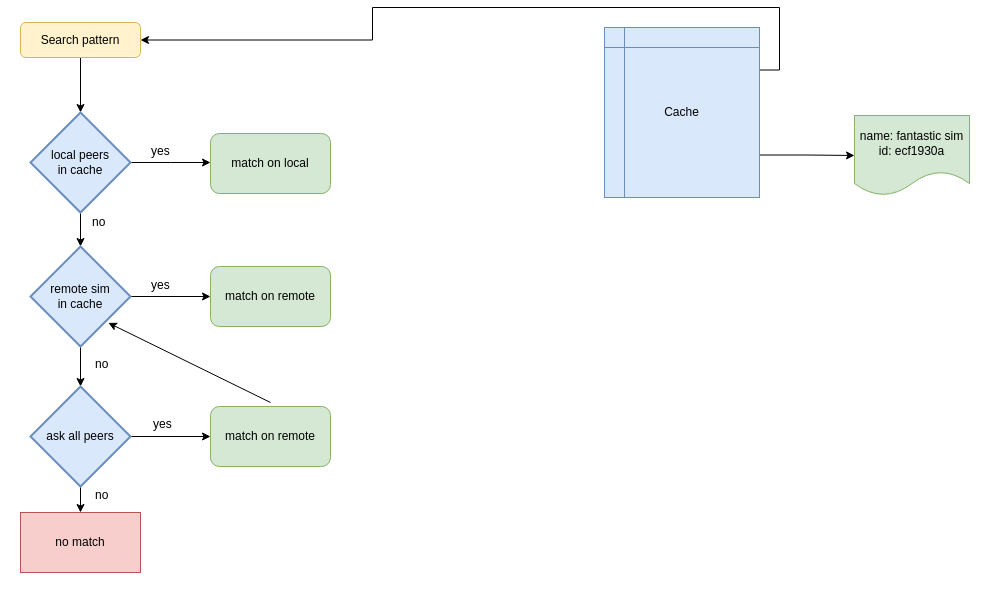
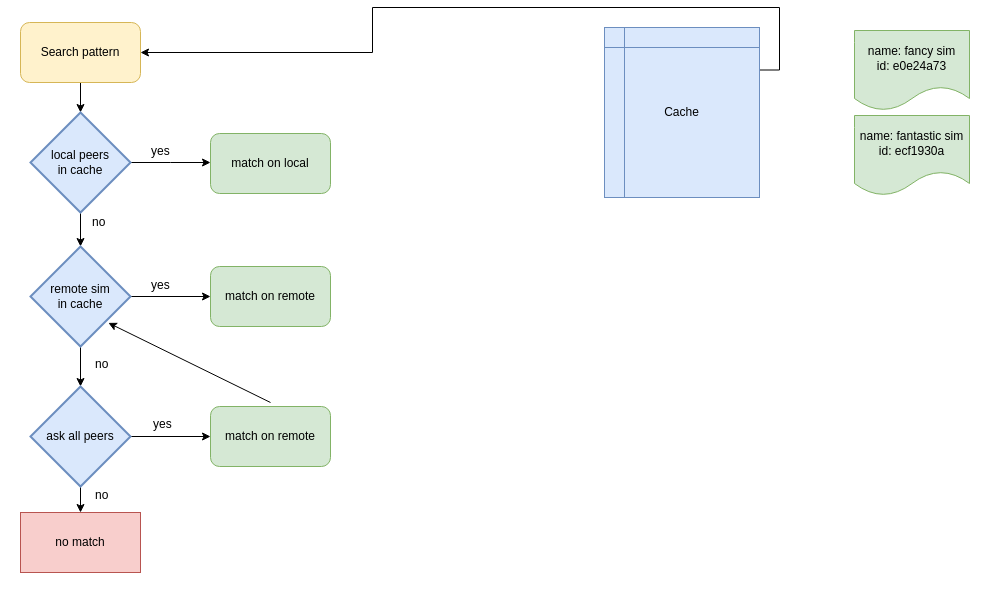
node "Search pattern": size 120x35 -> 120x60
node "name: fancy sim id: e0e24a73": added
edge "Cache" -> "name: fantastic sim id: ecf1930a": removed
